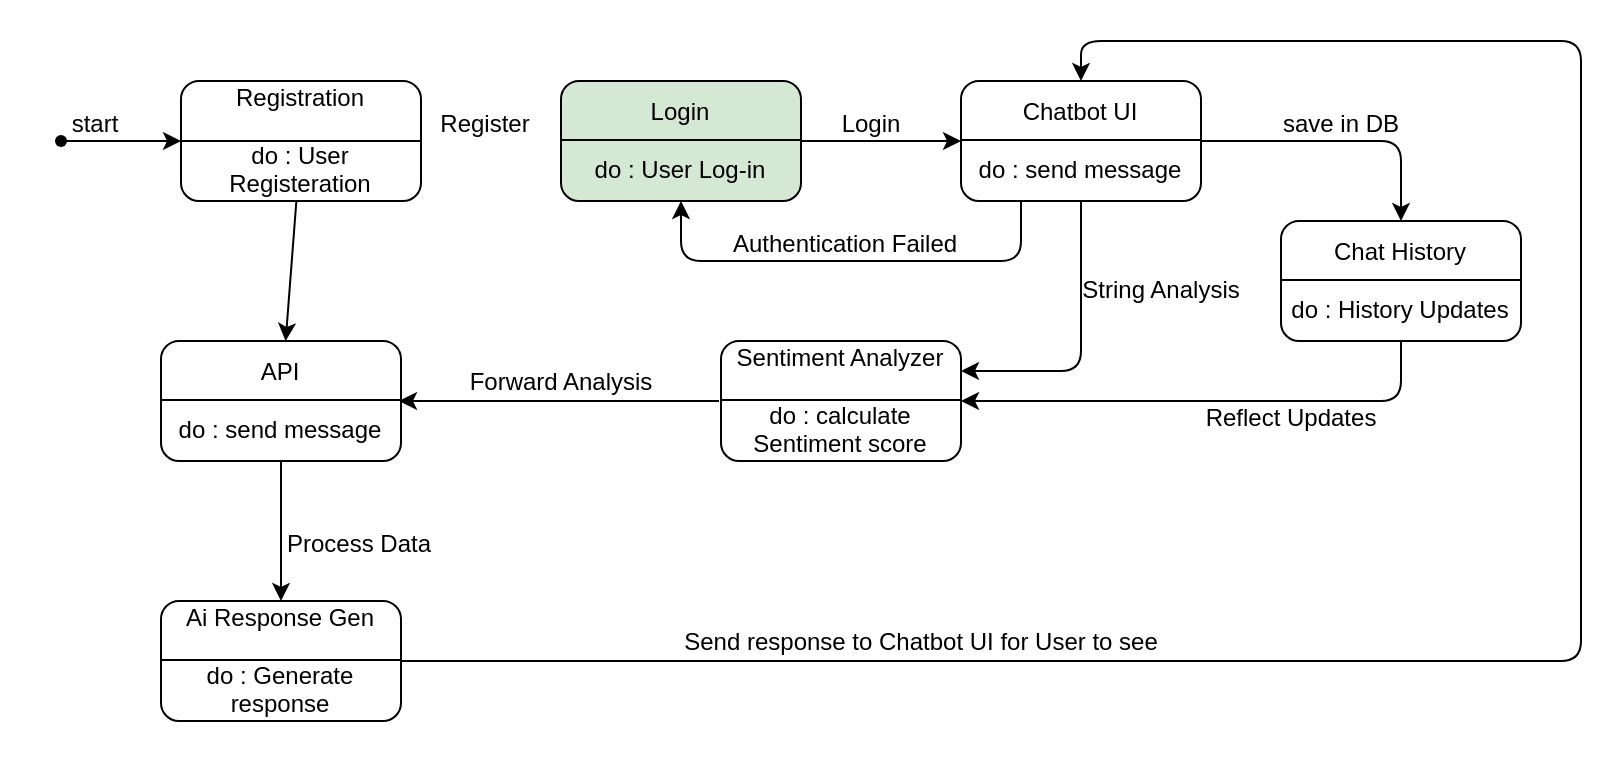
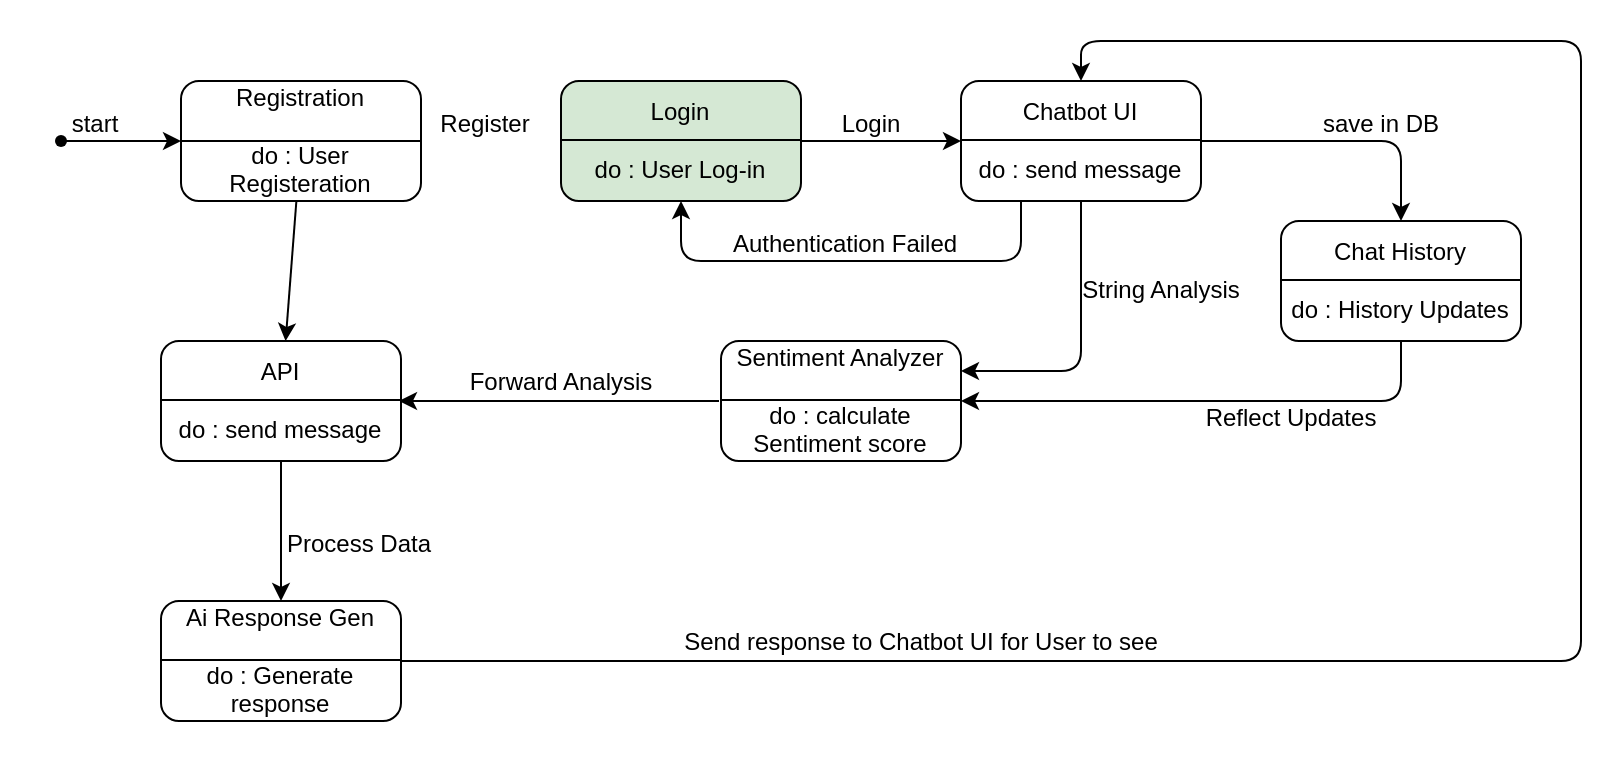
node "save in DB": moved (1341, 125) -> (1381, 125)
